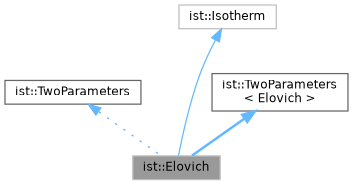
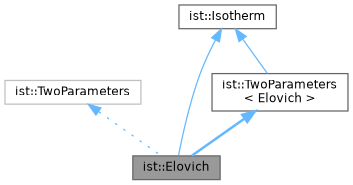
node "ist::Isotherm": color grey75 -> gray40
edge "ist::TwoParameters < Elovich >" -> "ist::Isotherm": added
node "ist::TwoParameters": color gray40 -> grey75
node "ist::Elovich": color grey75 -> gray40
